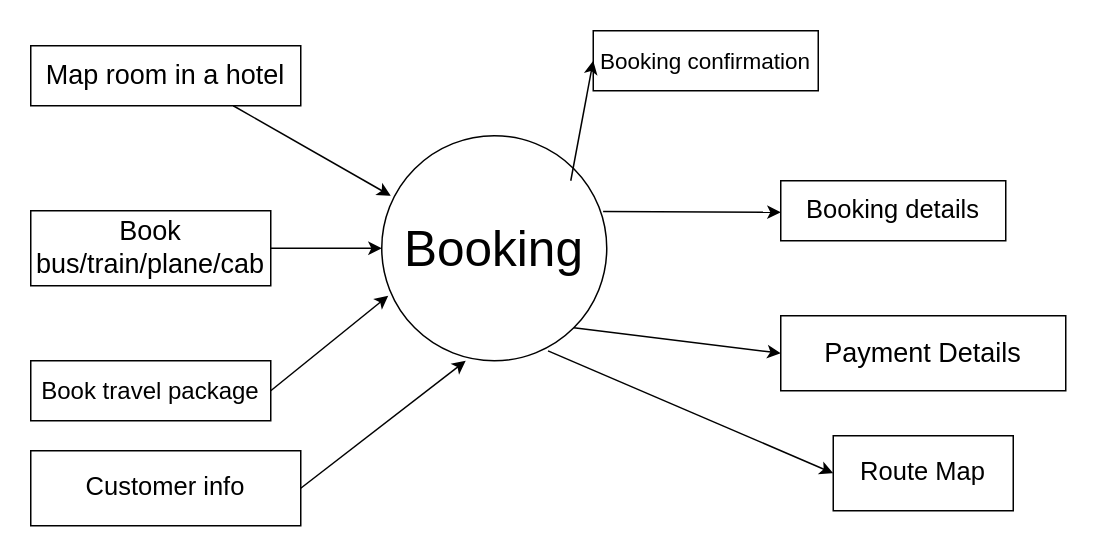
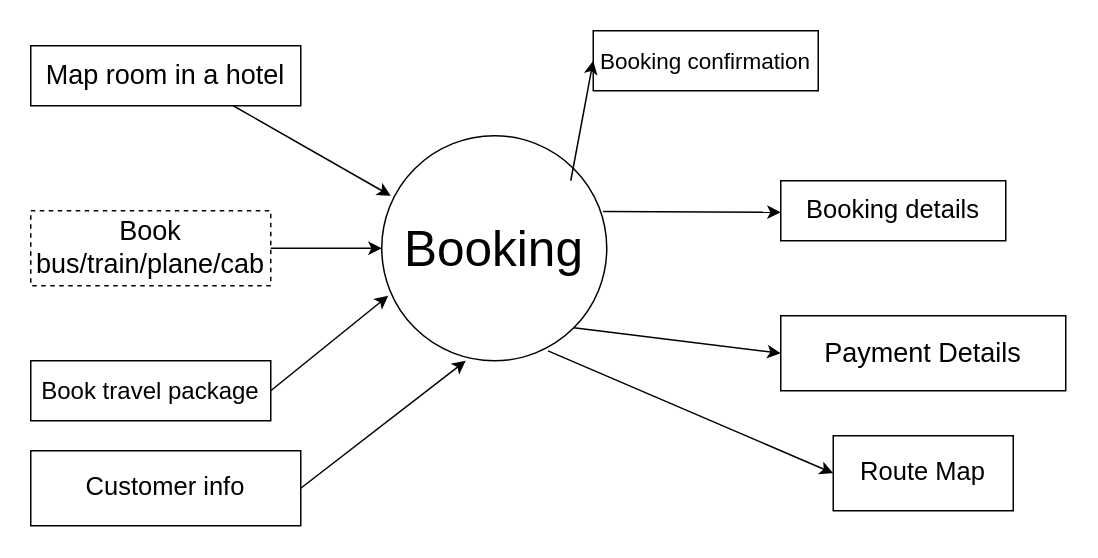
node "Book bus/train/plane/cab": style solid -> dashed
